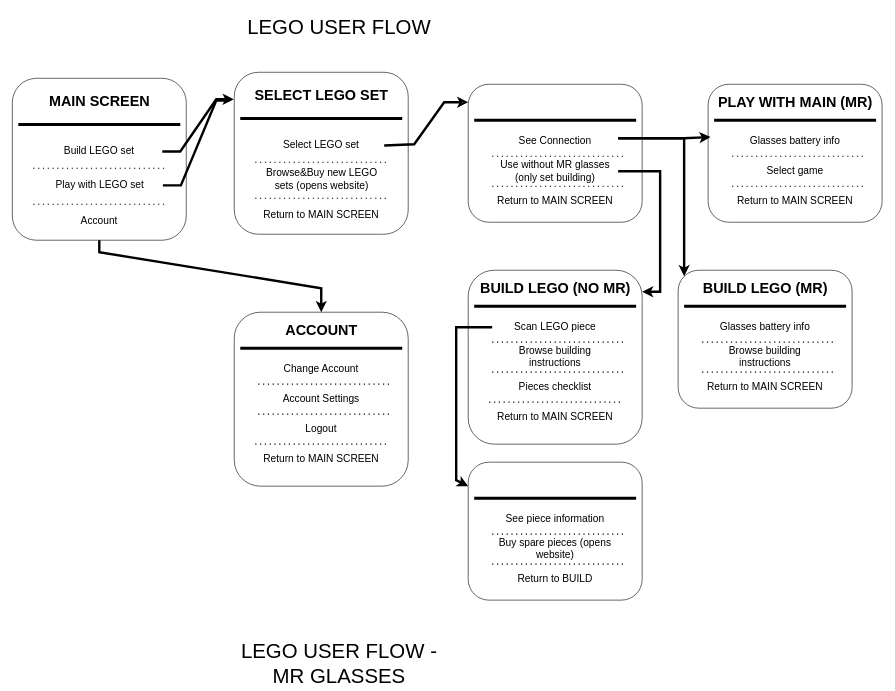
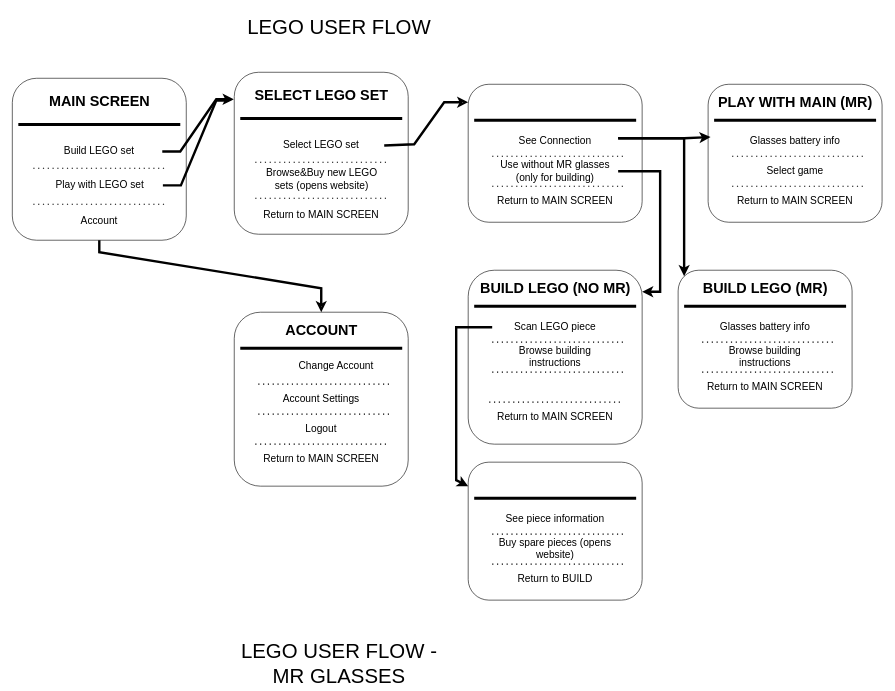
node "Use without MR glasses (only set building)": label "Use without MR glasses (only set building)" -> "Use without MR glasses (only for building)"
node "Change Account": moved (321, 369) -> (336, 366)
node "Pieces checklist": removed
